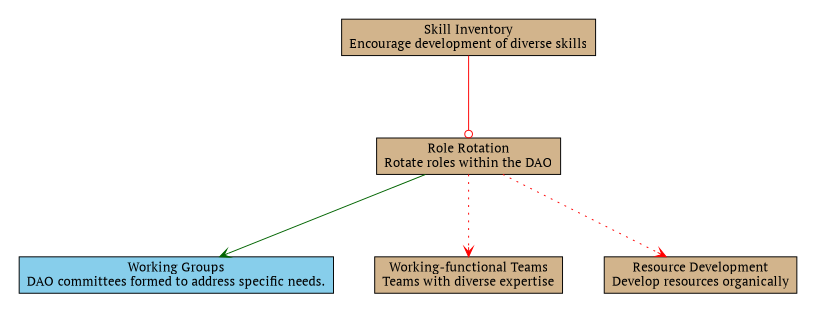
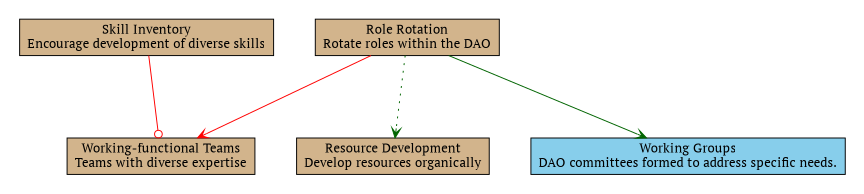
edge "Skill Inventory Encourage development of diverse skills" -> "Role Rotation Rotate roles within the DAO": now "Skill Inventory Encourage development of diverse skills" -> "Working-functional Teams Teams with diverse expertise"
edge "Role Rotation Rotate roles within the DAO" -> "Working-functional Teams Teams with diverse expertise": style dotted -> solid
edge "Role Rotation Rotate roles within the DAO" -> "Resource Development Develop resources organically": color red -> darkgreen
